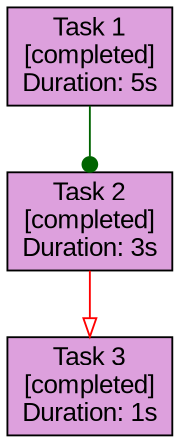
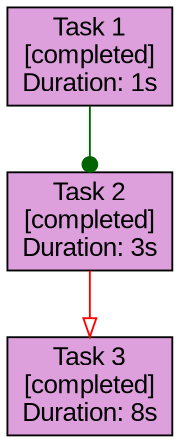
node "Task 1 [completed] Duration: 5s": label "Task 1 [completed] Duration: 5s" -> "Task 1 [completed] Duration: 1s"
node "Task 3 [completed] Duration: 1s": label "Task 3 [completed] Duration: 1s" -> "Task 3 [completed] Duration: 8s"
